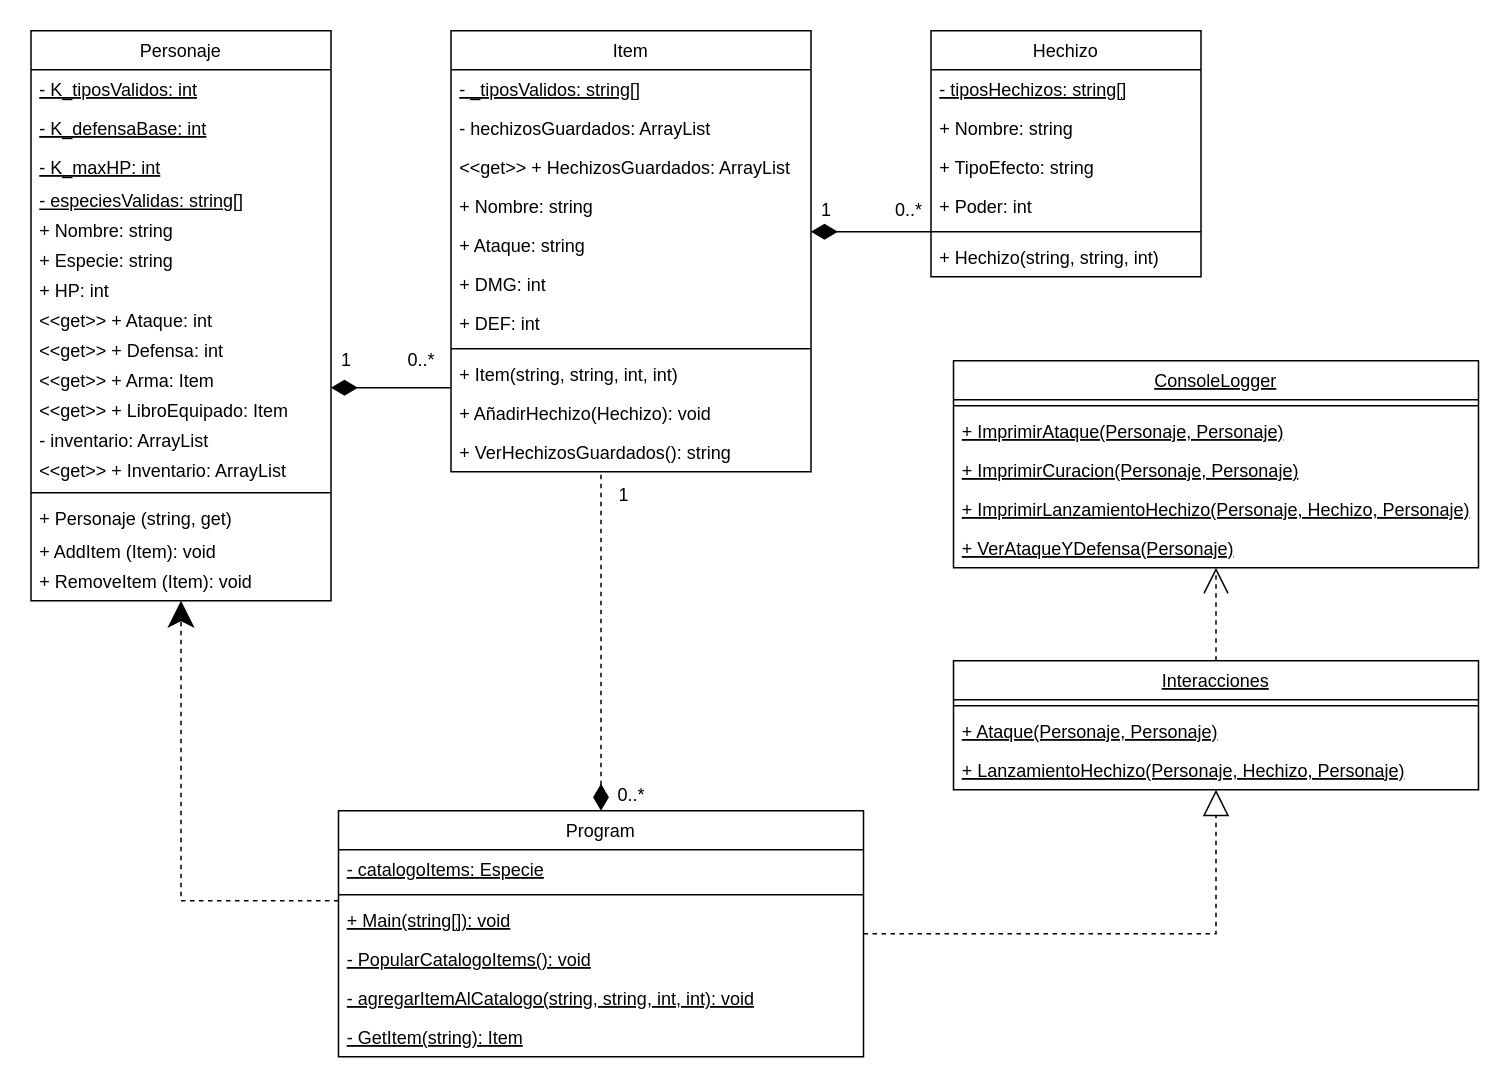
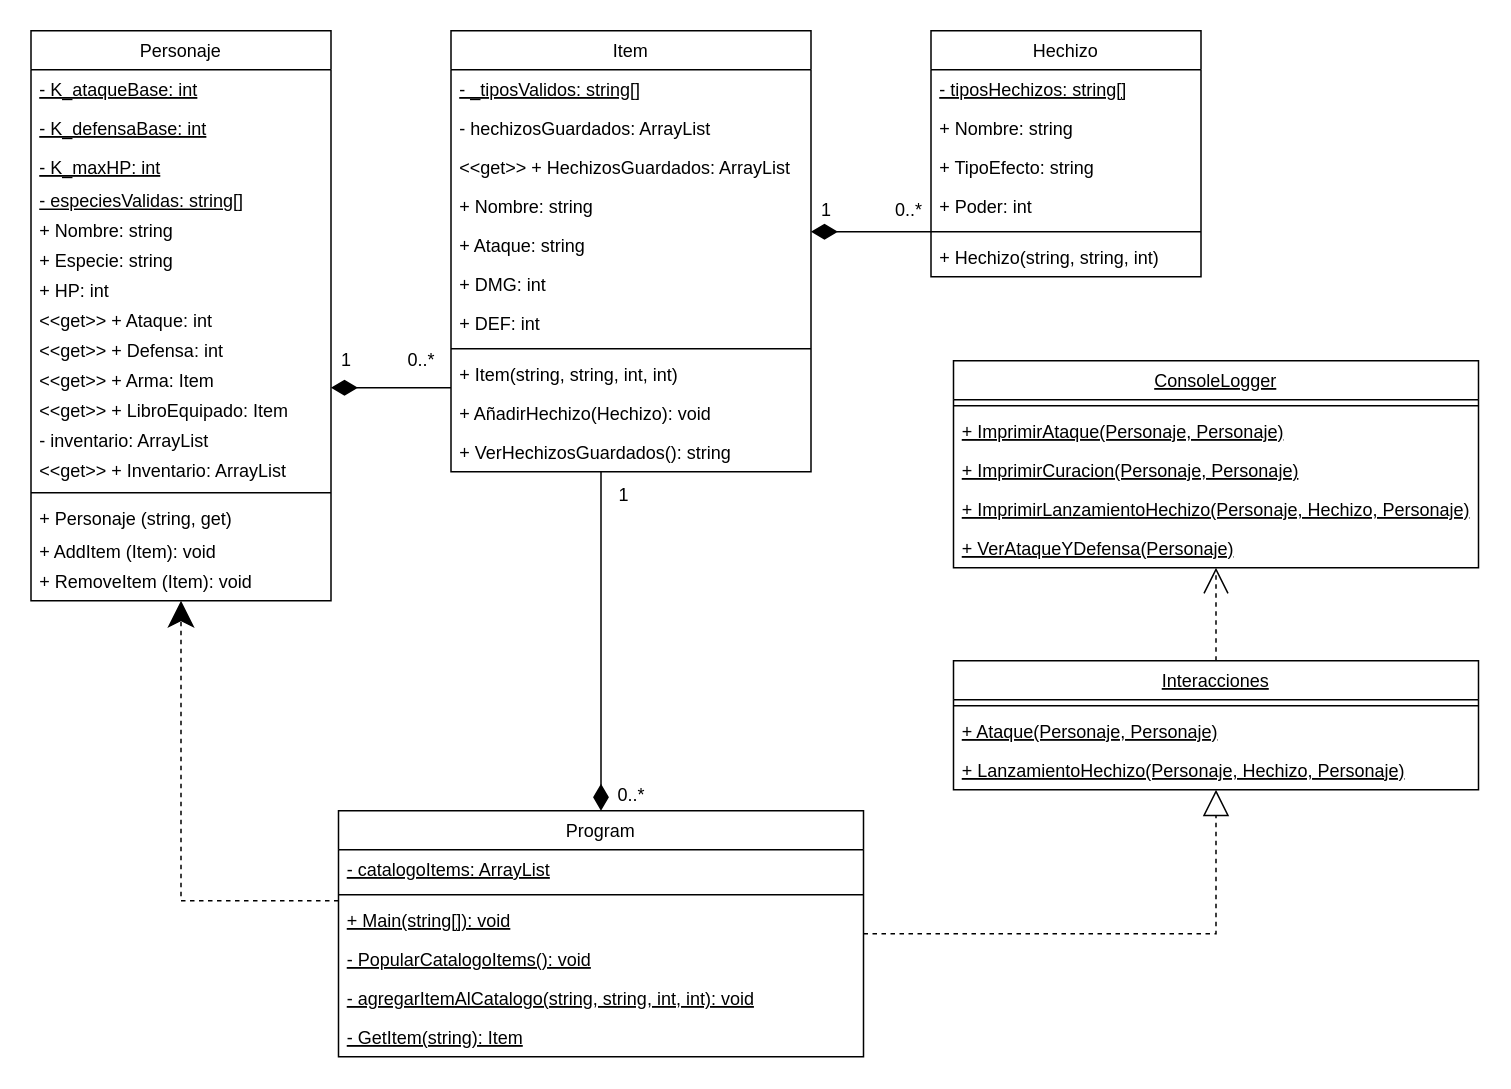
node "- K_tiposValidos: int": label "- K_tiposValidos: int" -> "- K_ataqueBase: int"
edge "Item" -> "Program": style dashed -> solid
node "- catalogoItems: Especie": label "- catalogoItems: Especie" -> "- catalogoItems: ArrayList"
